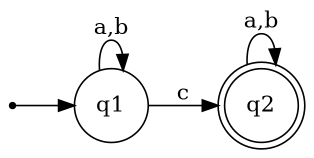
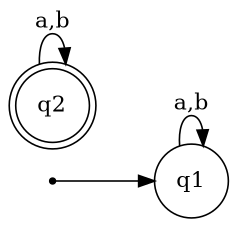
edge "q1" -> "q2": removed, label "c"
